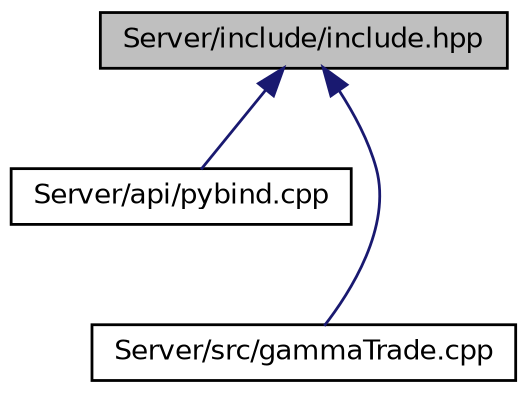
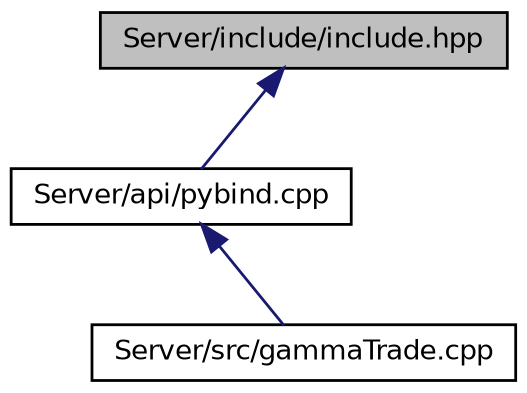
edge "Server/src/gammaTrade.cpp" -> "Server/include/include.hpp": now "Server/src/gammaTrade.cpp" -> "Server/api/pybind.cpp"
